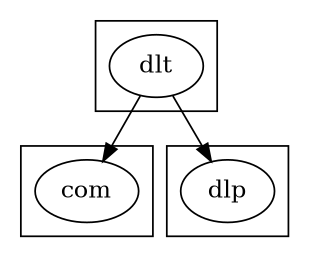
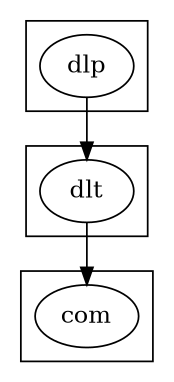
edge "dlt" -> "dlp": reversed
